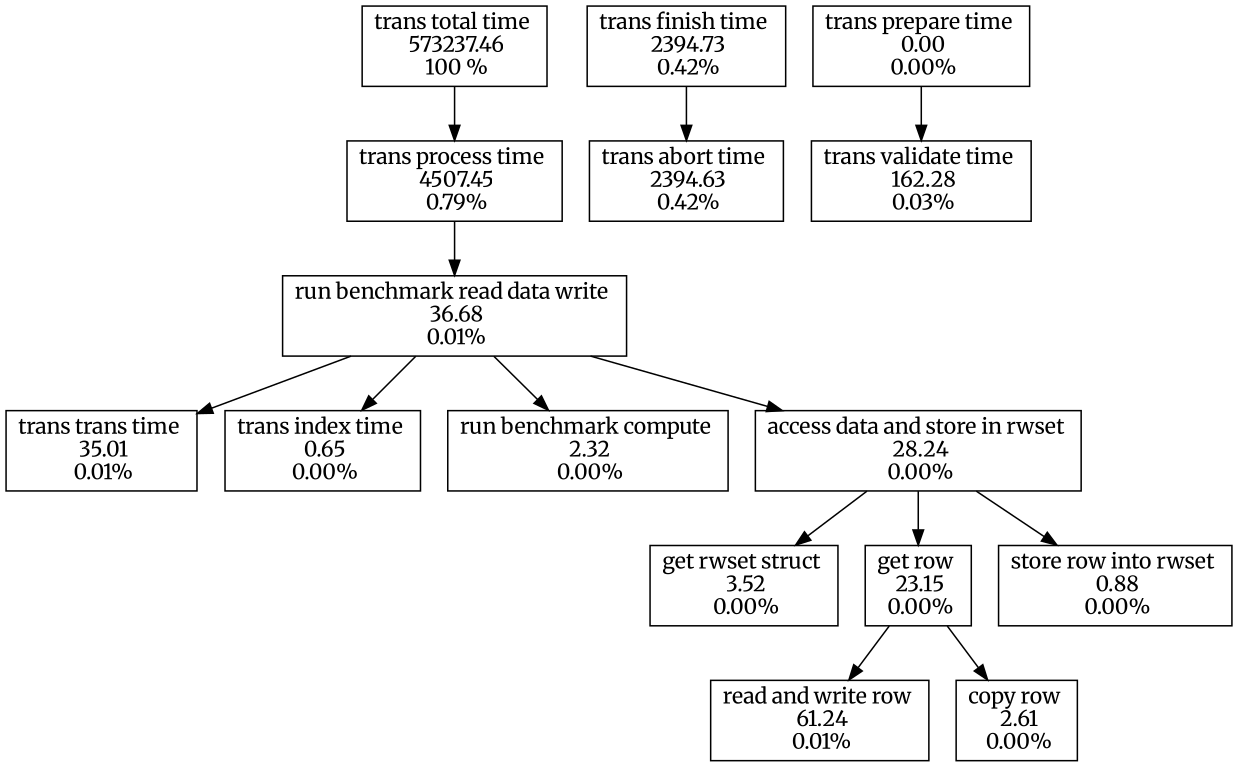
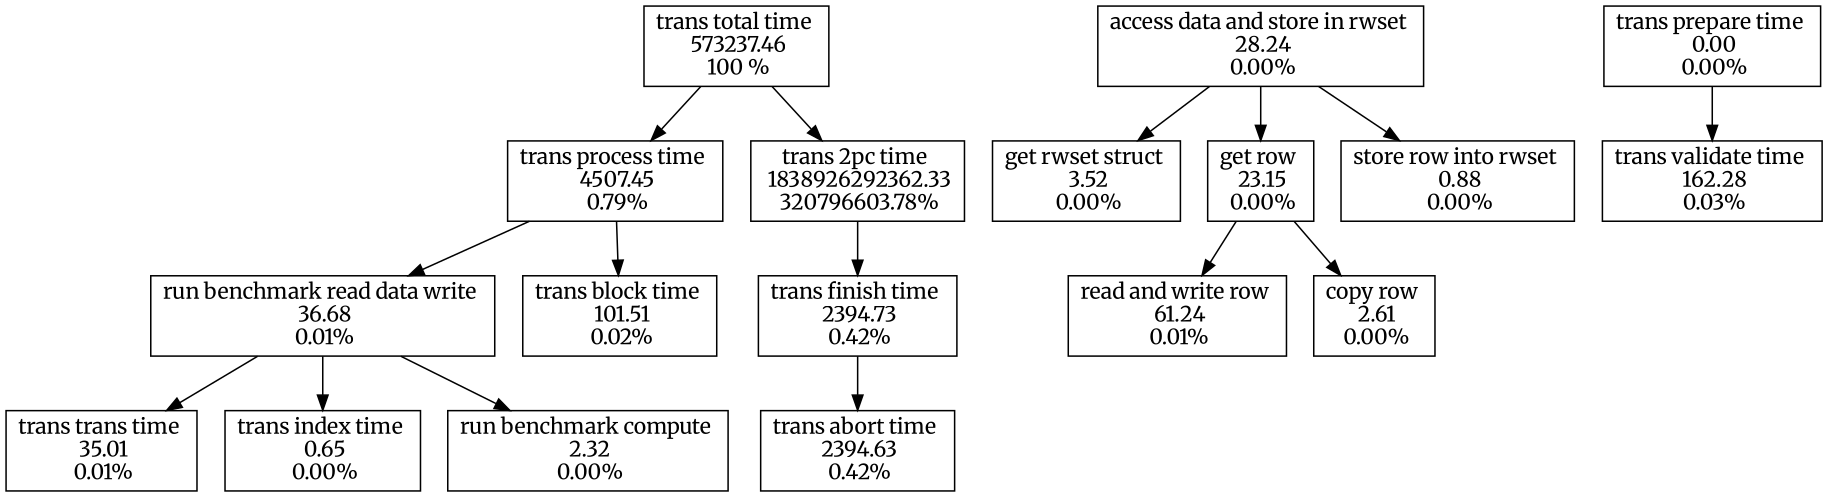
node "trans 2pc time 1838926292362.33 320796603.78%": added
node "trans block time 101.51 0.02%": added
edge "run benchmark read data write 36.68 0.01%" -> "access data and store in rwset 28.24 0.00%": removed
